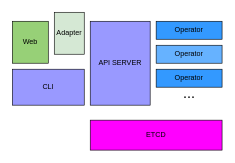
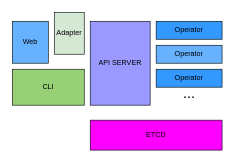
node "Web": fillcolor #97d077 -> #66b2ff
node "CLI": fillcolor #9999ff -> #97d077
